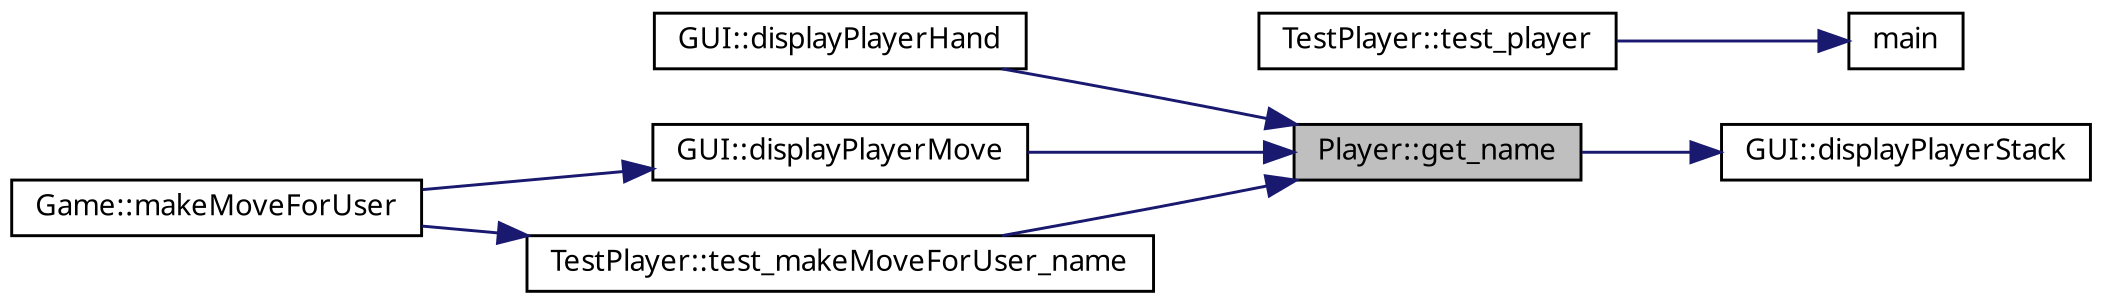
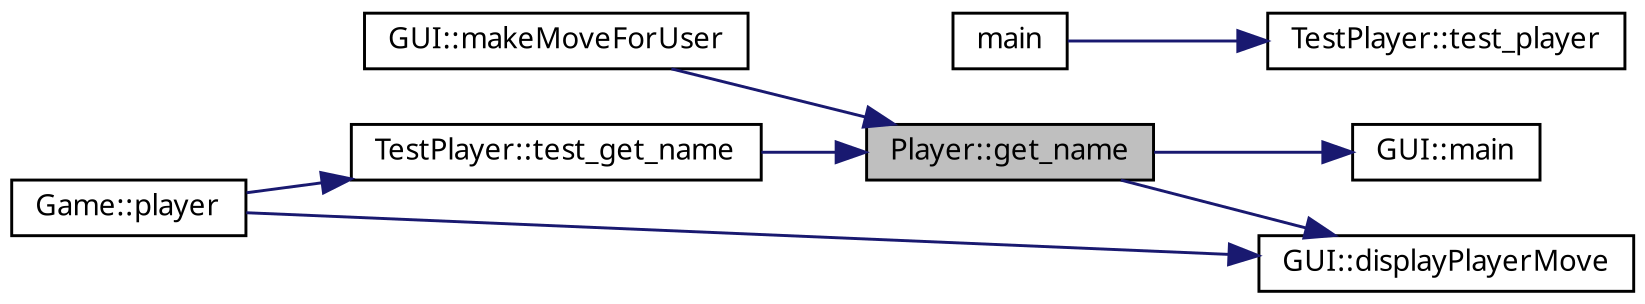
node "GUI::displayPlayerHand": label "GUI::displayPlayerHand" -> "GUI::makeMoveForUser"
edge "TestPlayer::test_player" -> "main": reversed
edge "GUI::displayPlayerMove" -> "Player::get_name": reversed
node "GUI::displayPlayerStack": label "GUI::displayPlayerStack" -> "GUI::main"
node "Game::makeMoveForUser": label "Game::makeMoveForUser" -> "Game::player"
node "TestPlayer::test_makeMoveForUser_name": label "TestPlayer::test_makeMoveForUser_name" -> "TestPlayer::test_get_name"
